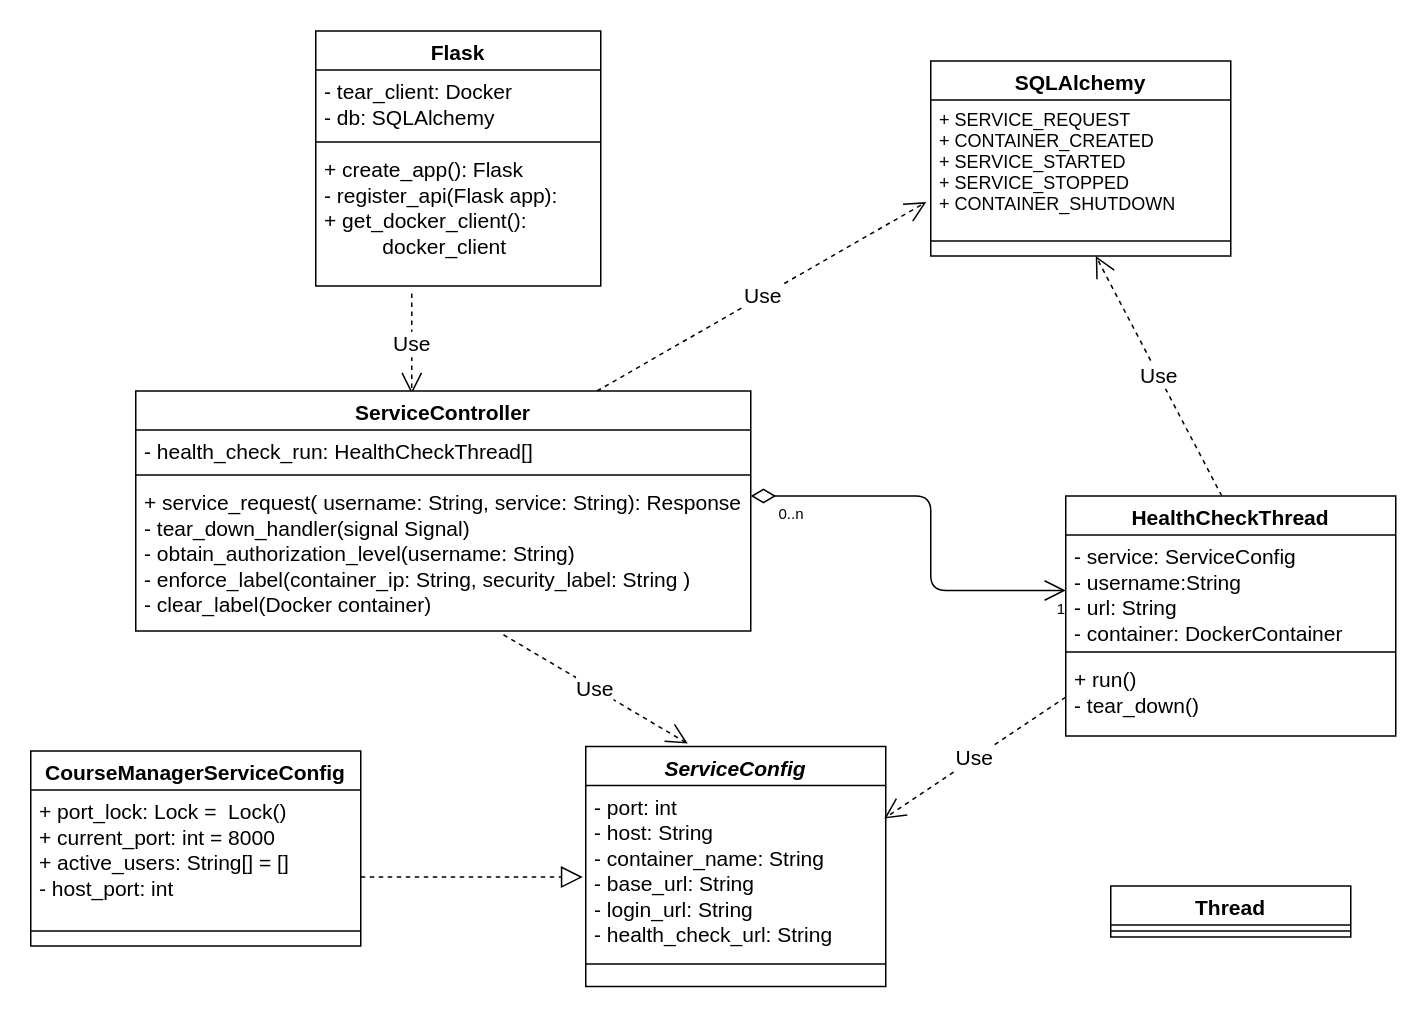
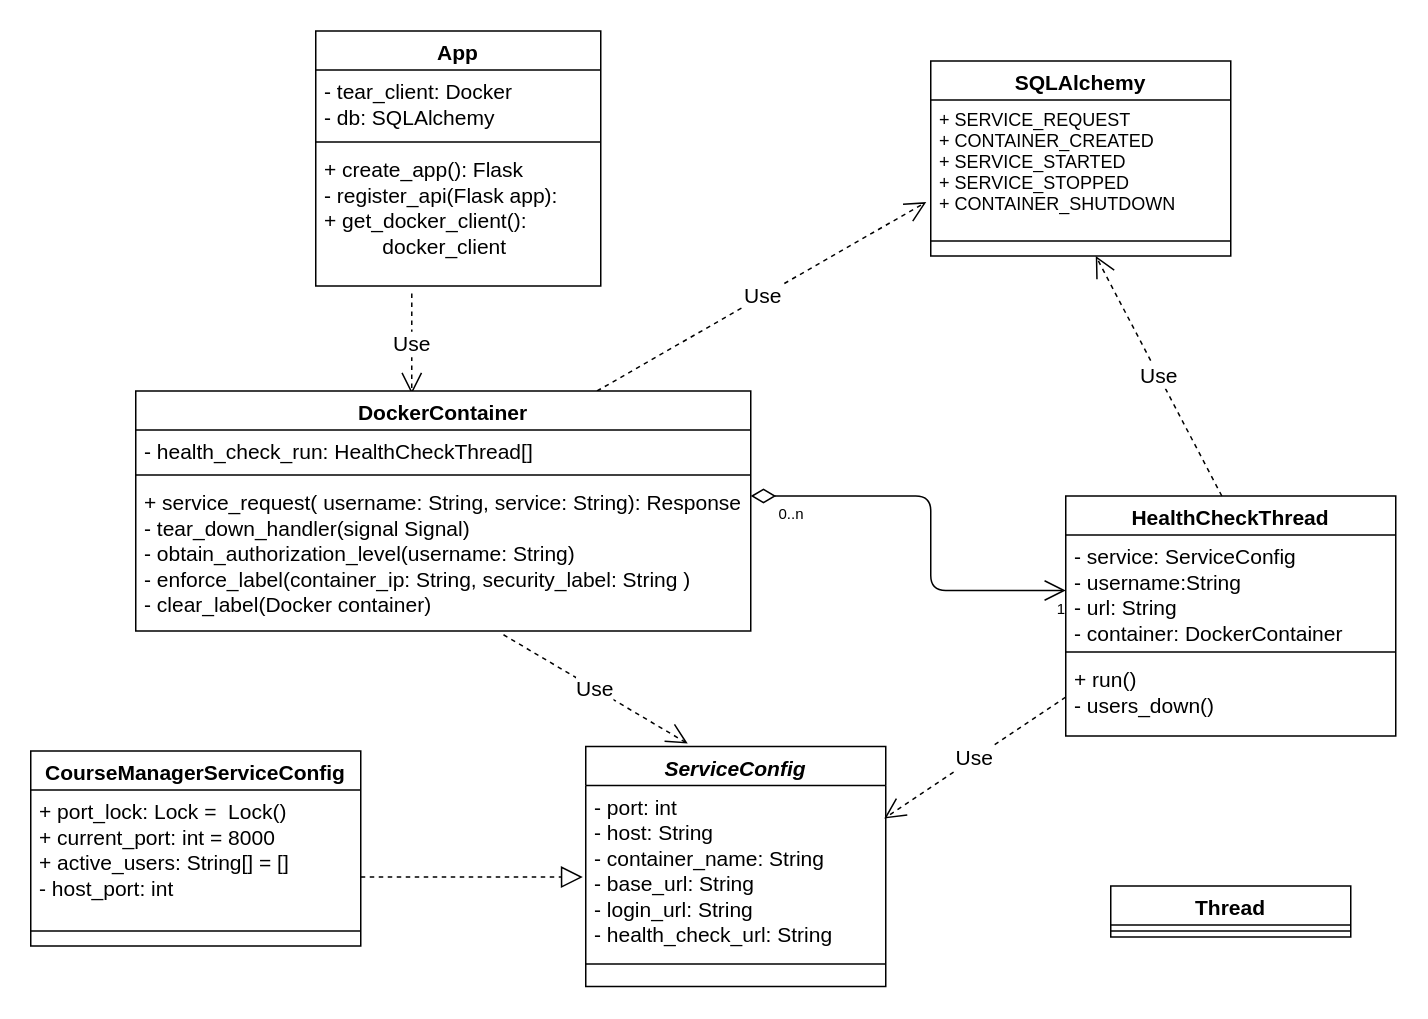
node "Flask": label "Flask" -> "App"
node "ServiceController": label "ServiceController" -> "DockerContainer"
node "+ run() - tear_down()": label "+ run() - tear_down()" -> "+ run() - users_down()"
